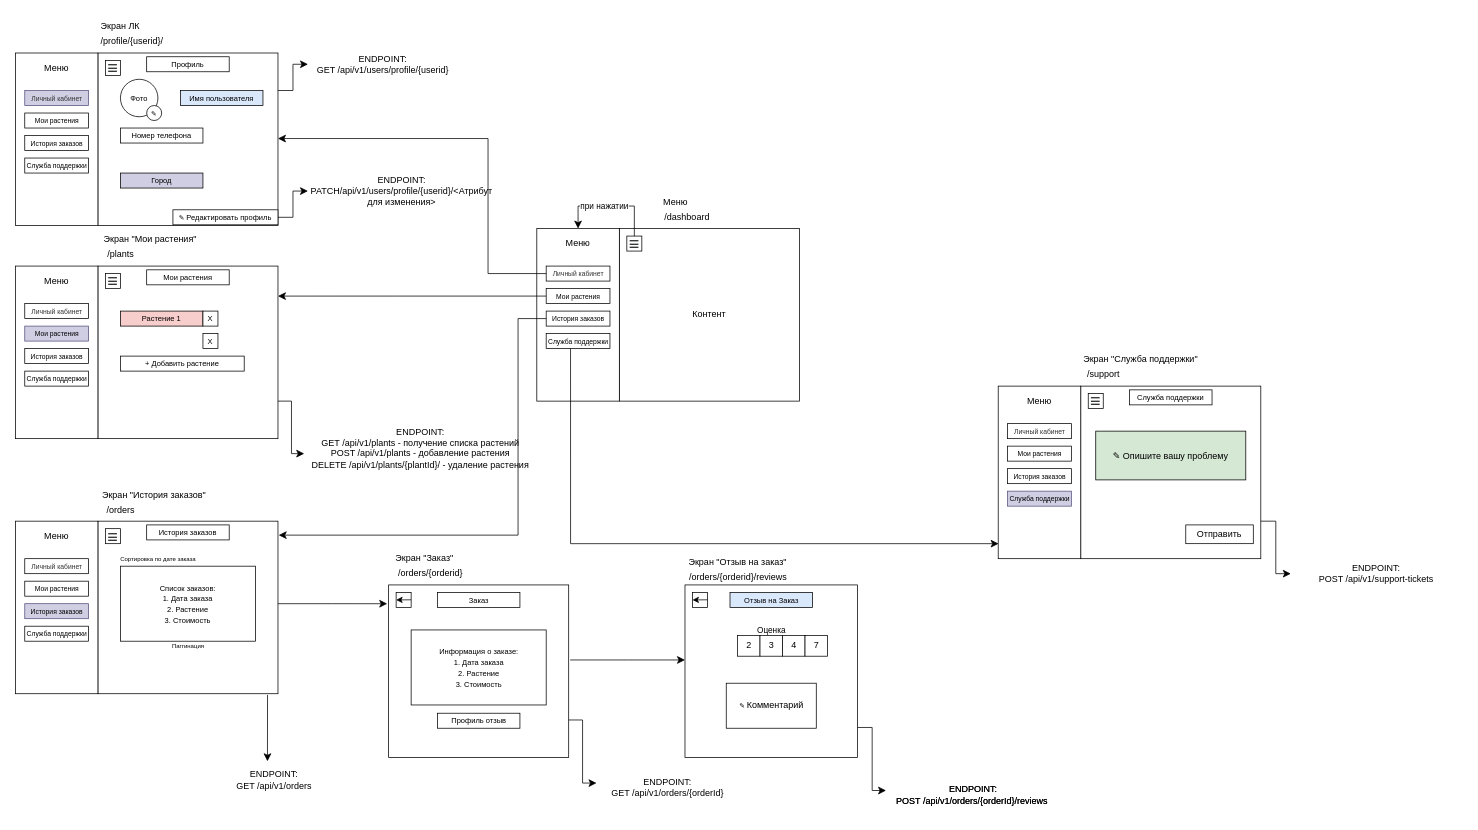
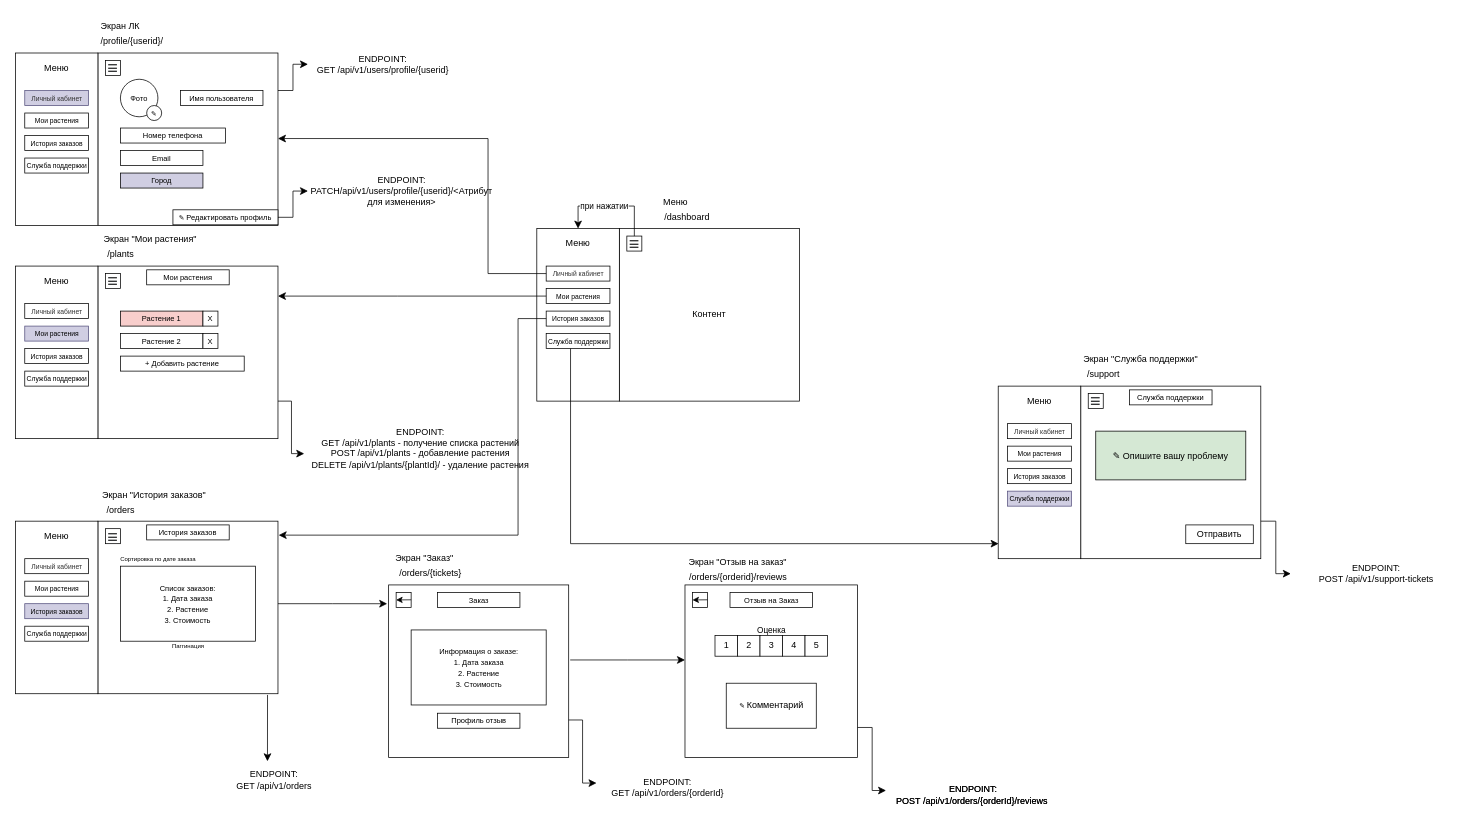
node "Профиль": removed
node "Имя пользователя": fillcolor #dae8fc -> #ffffff
node "Номер телефона": size 83x15 -> 105x15
node "Email": added
node "Растение 2": added
node "/orders/{orderid}": label "/orders/{orderid}" -> "/orders/{tickets}"
node "Отзыв на Заказ": fillcolor #dae8fc -> #ffffff
node "7": label "7" -> "5"
node "1": added
